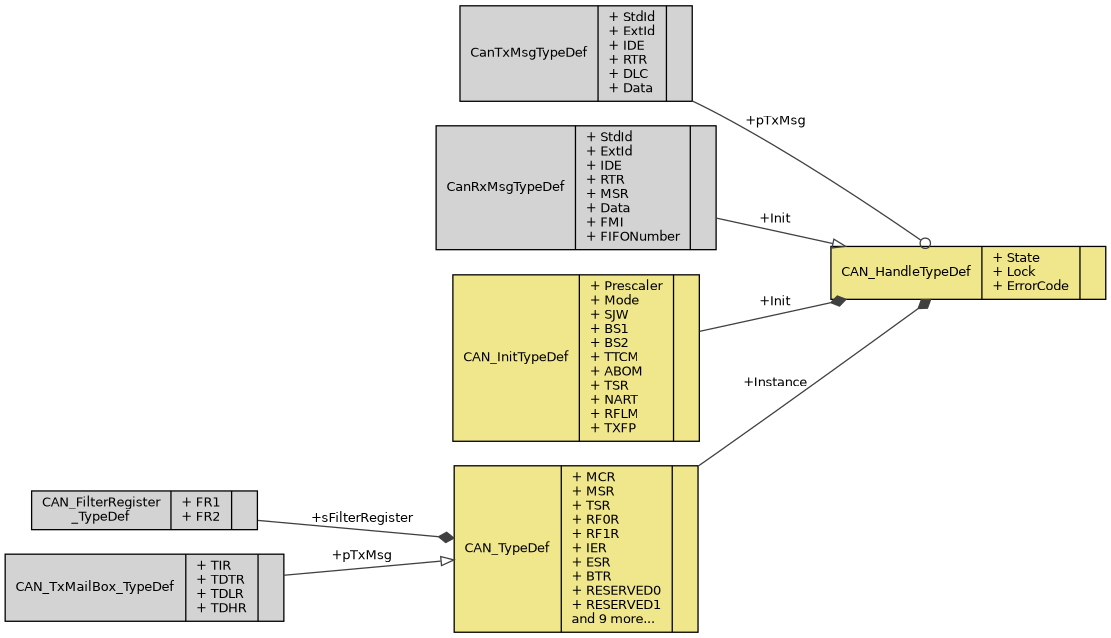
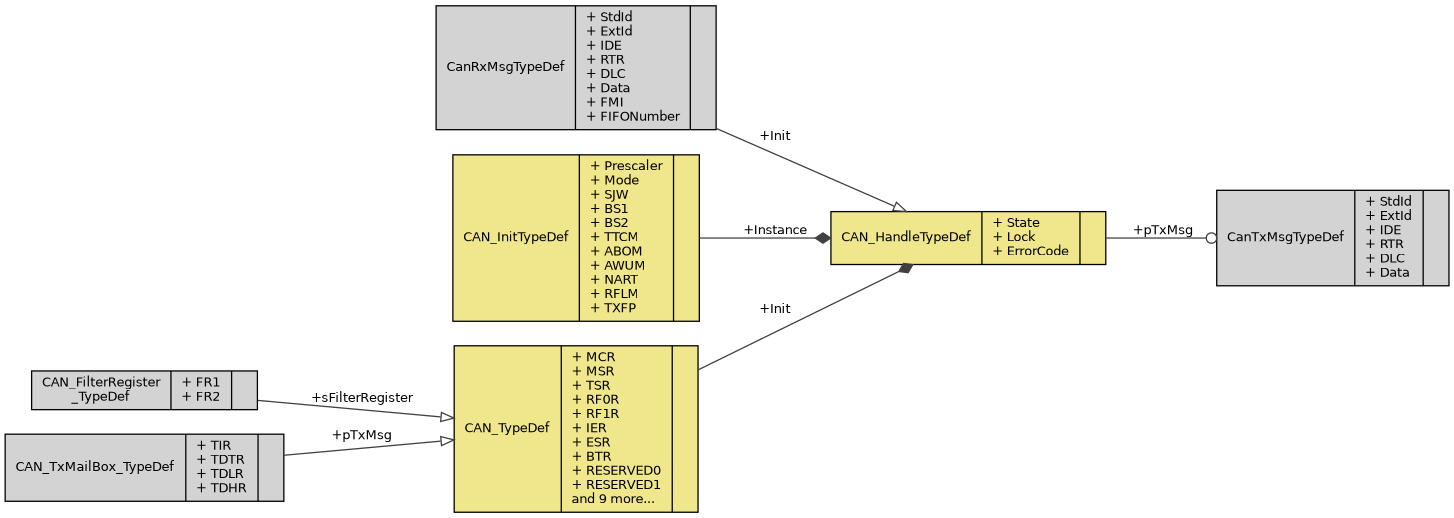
edge "CanTxMsgTypeDef" -> "CAN_HandleTypeDef": reversed
node "CanRxMsgTypeDef": text "+ MSR" -> "+ DLC"
edge "CAN_InitTypeDef" -> "CAN_HandleTypeDef": label " +Init" -> " +Instance"
edge "CAN_TypeDef" -> "CAN_HandleTypeDef": label " +Instance" -> " +Init"
node "CAN_InitTypeDef": text "+ TSR" -> "+ AWUM"
edge "CAN_FilterRegister" -> "CAN_TypeDef": arrowhead diamond -> onormal
